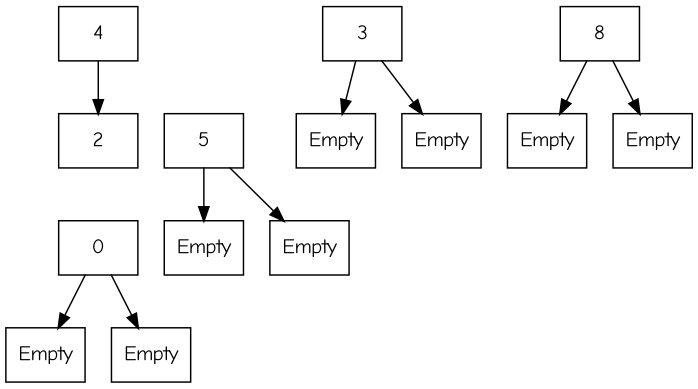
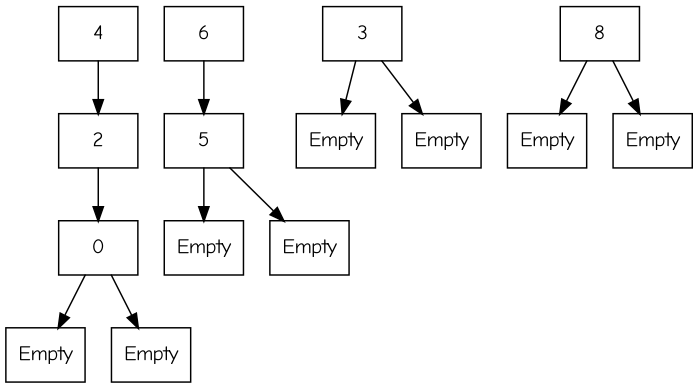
node "6": added
edge "2" -> "0": added
